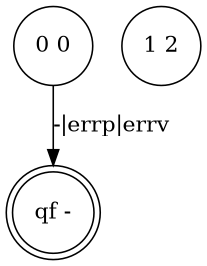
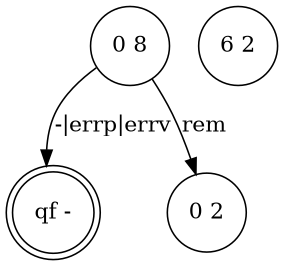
node "0 0": label "0 0" -> "0 8"
node "1 2": label "1 2" -> "6 2"
node "0 2": added
